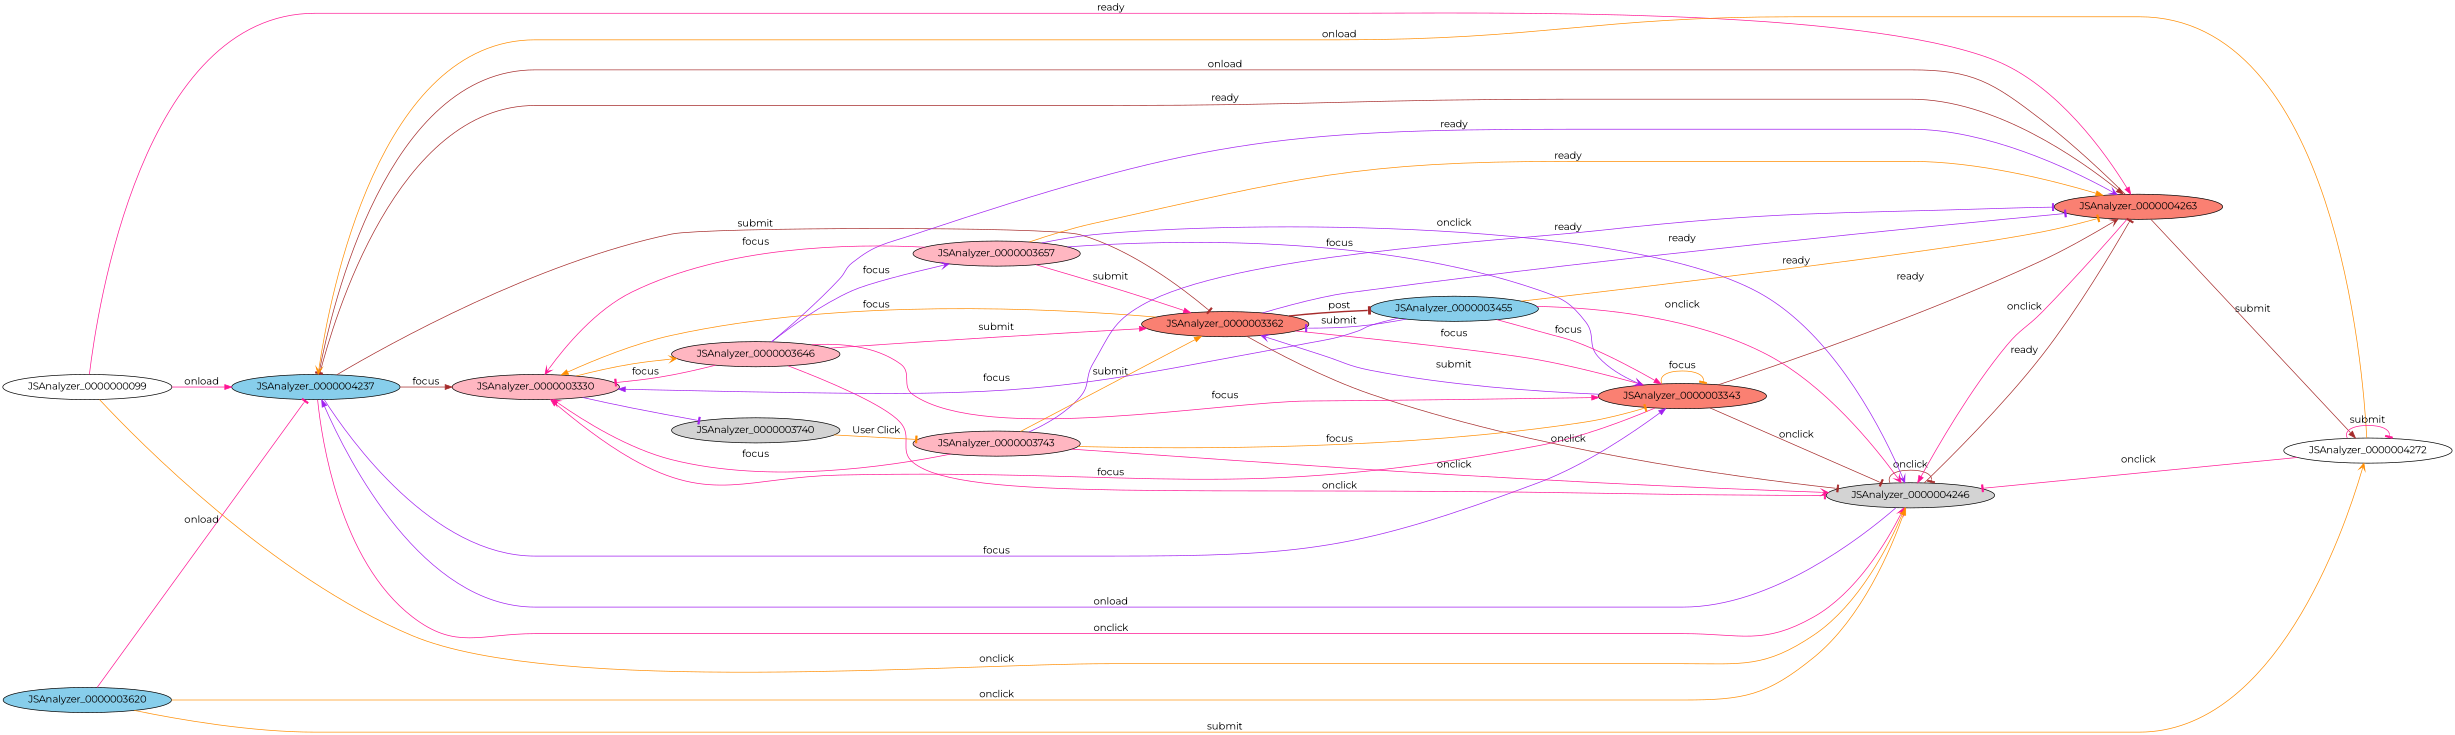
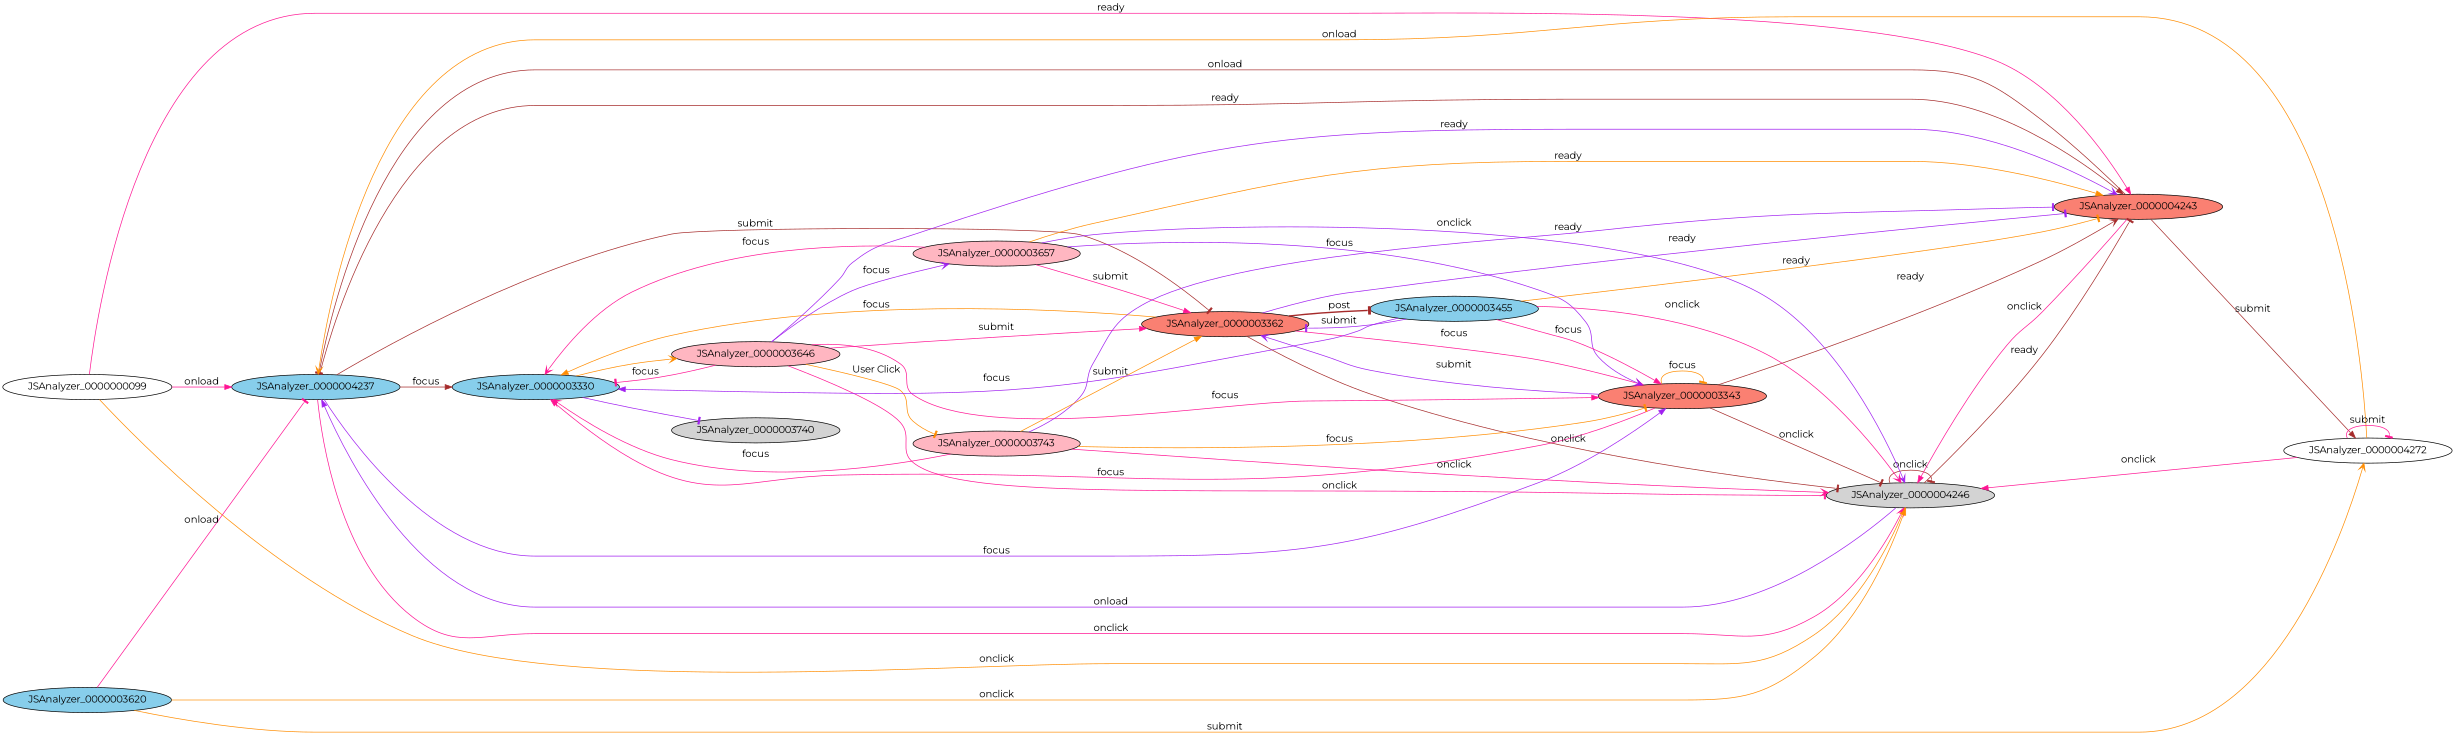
node "JSAnalyzer_0000004263": label "JSAnalyzer_0000004263" -> "JSAnalyzer_0000004243"
node "JSAnalyzer_0000003330": fillcolor lightpink -> skyblue
edge "JSAnalyzer_0000003740" -> "JSAnalyzer_0000003743": now "JSAnalyzer_0000003646" -> "JSAnalyzer_0000003743"
edge "JSAnalyzer_0000004272" -> "JSAnalyzer_0000004246": arrowhead tee -> normal
